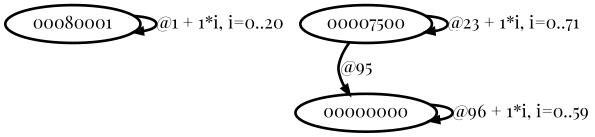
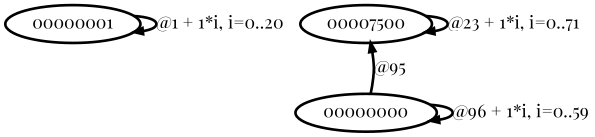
node "00080001": label "00080001" -> "00000001"
edge "00007500" -> "00000000": reversed
